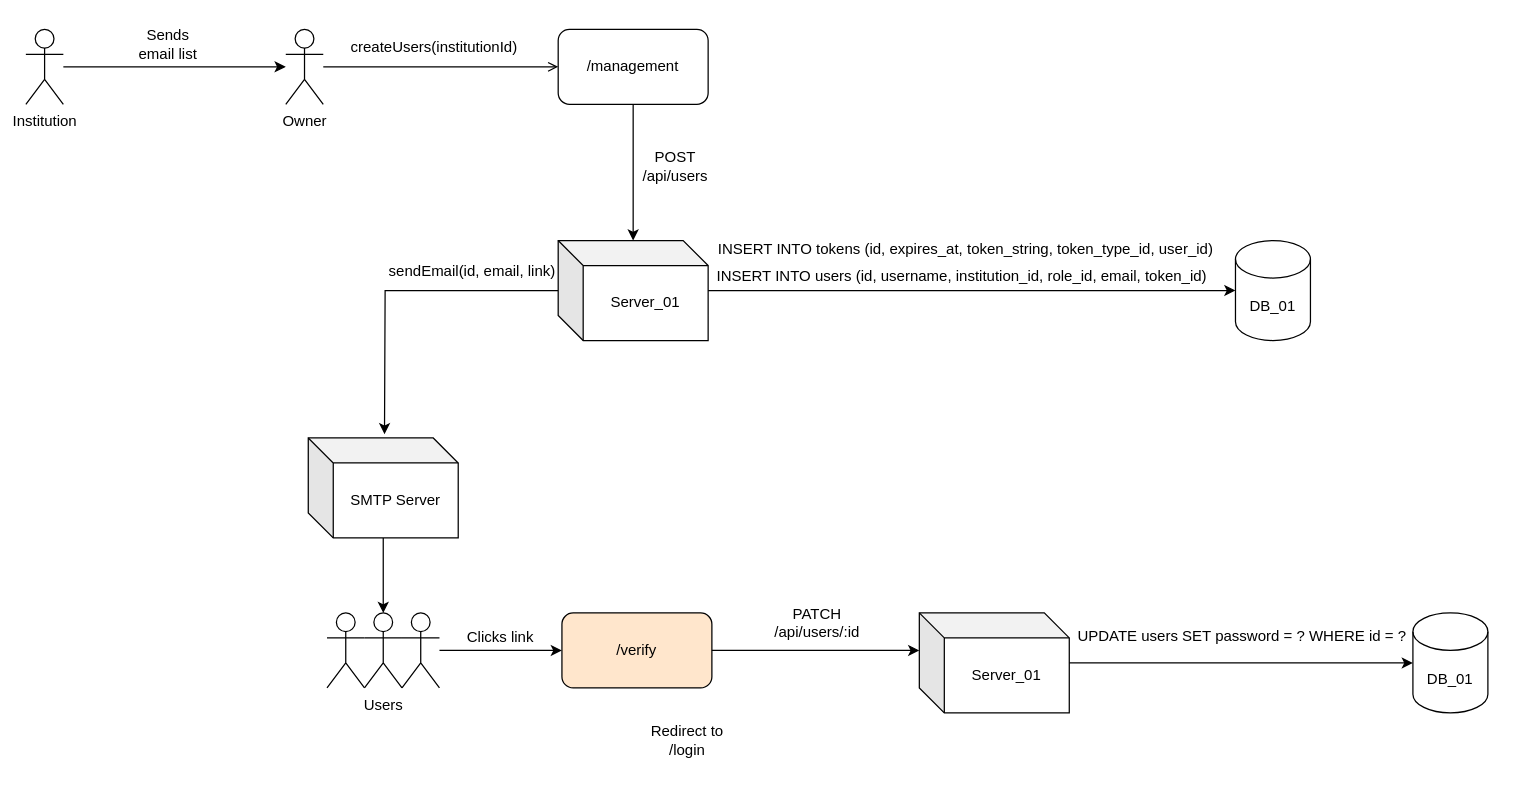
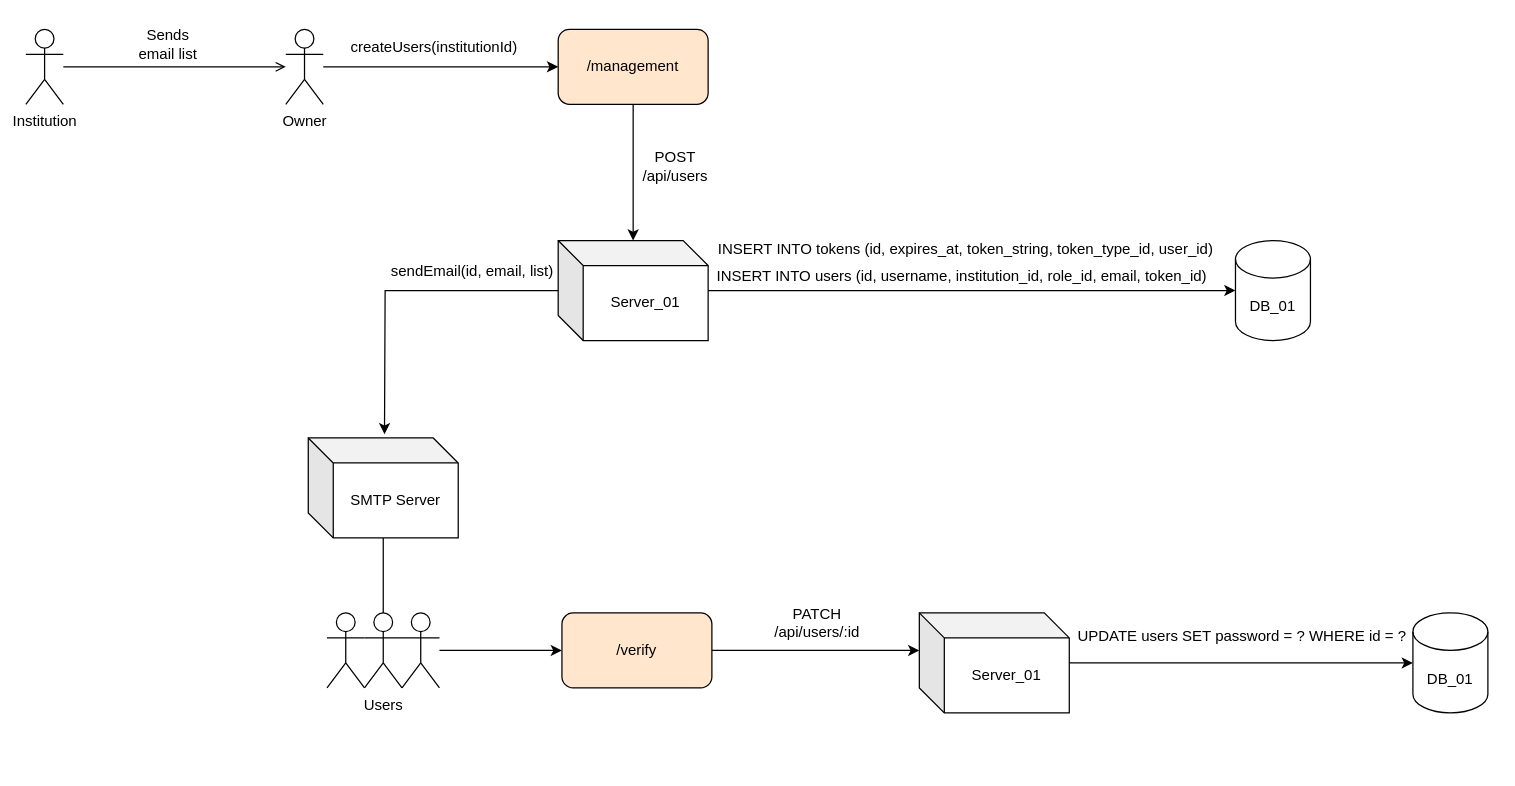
edge "Institution" -> "Owner": arrowhead classic -> open
edge "Owner" -> "/management": arrowhead open -> classic
node "/management": fillcolor #ffffff -> #ffe6cc
node "sendEmail(id, email, link)": label "sendEmail(id, email, link)" -> "sendEmail(id, email, list)"
edge "SMTP Server" -> "Users": arrowhead classic -> none
node "Clicks link": removed
node "Redirect to /login": removed
